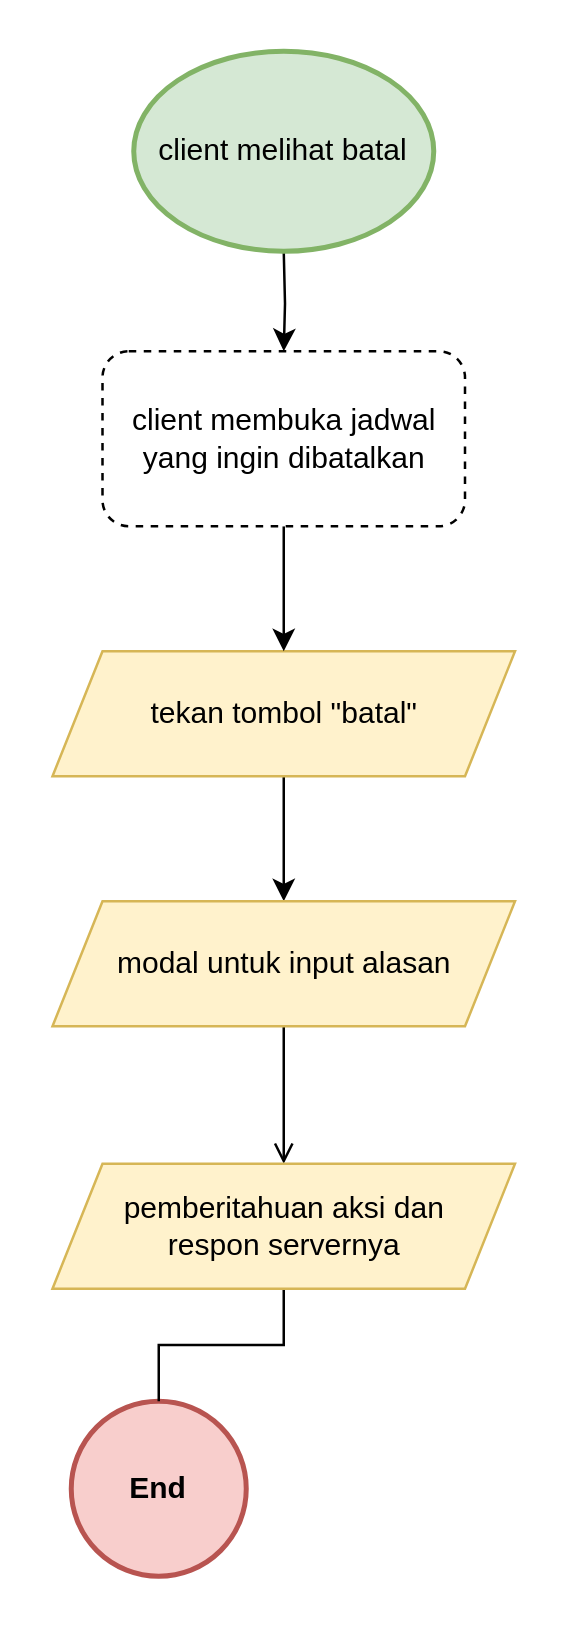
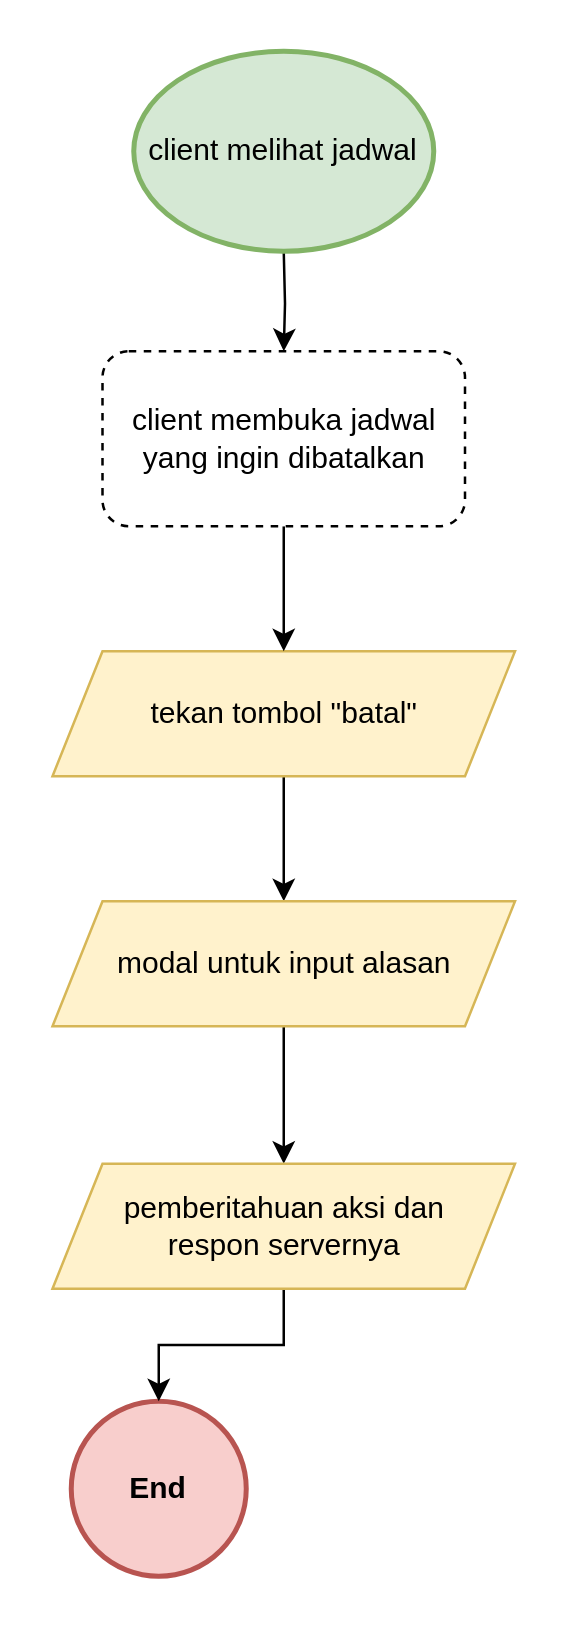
node "client melihat batal": label "client melihat batal" -> "client melihat jadwal"
edge "modal untuk input alasan" -> "pemberitahuan aksi dan respon servernya": arrowhead open -> classic
edge "pemberitahuan aksi dan respon servernya" -- "End": arrowhead none -> classic
